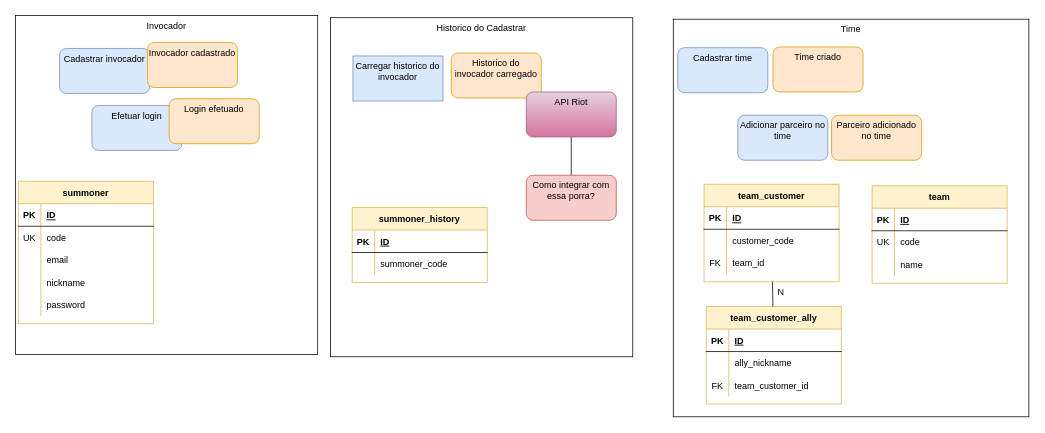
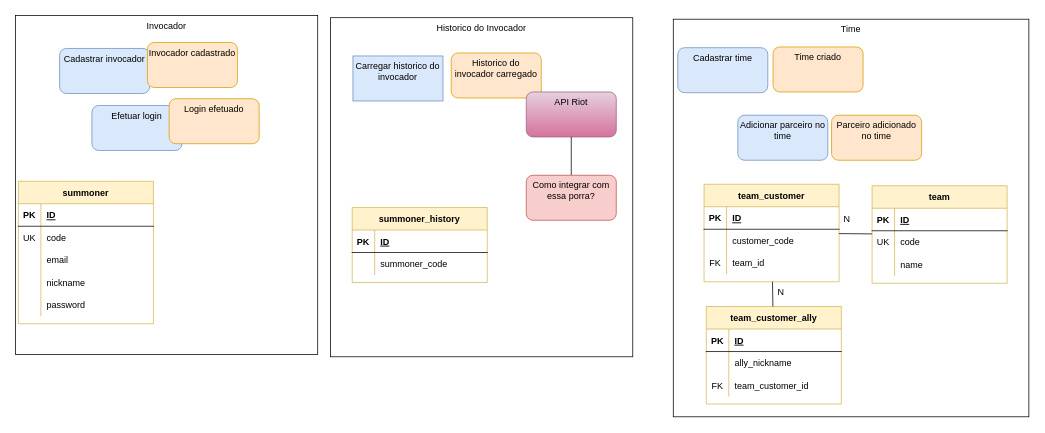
node "Historico do Cadastrar": label "Historico do Cadastrar" -> "Historico do Invocador"
edge "team_customer" -- "team": added, label "N"
